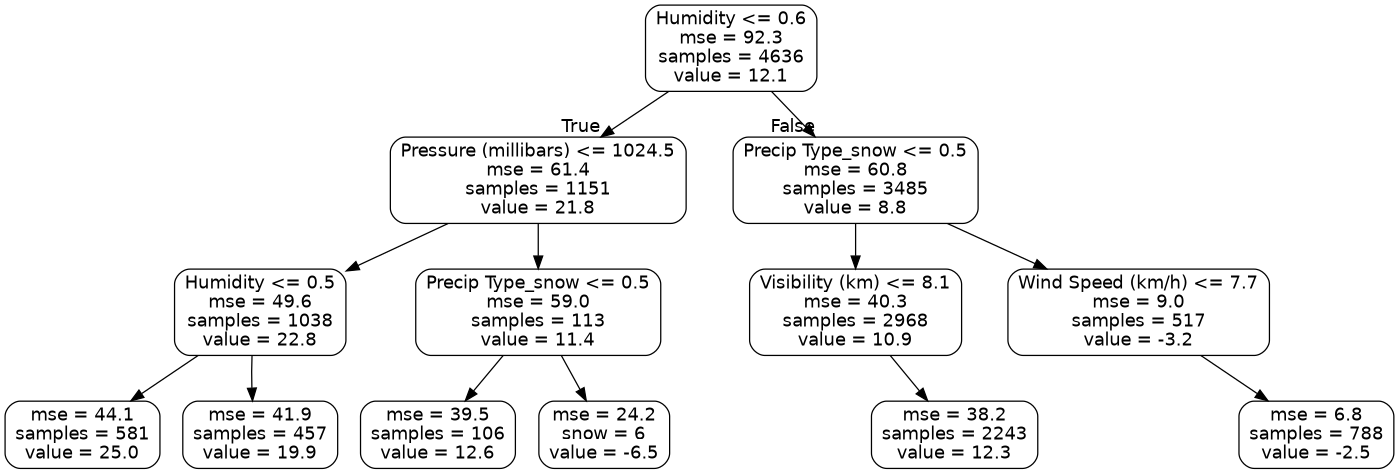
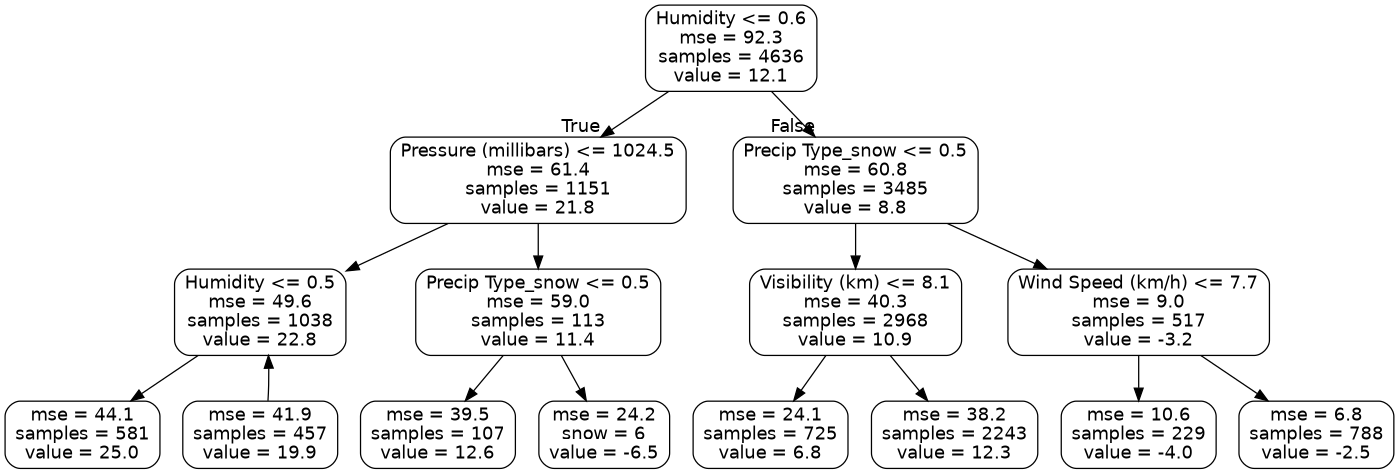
edge "Humidity <= 0.5 mse = 49.6 samples = 1038 value = 22.8" -> "mse = 41.9 samples = 457 value = 19.9": reversed
node "mse = 39.5 samples = 106 value = 12.6": label "mse = 39.5 samples = 106 value = 12.6" -> "mse = 39.5 samples = 107 value = 12.6"
node "mse = 24.1 samples = 725 value = 6.8": added
node "mse = 10.6 samples = 229 value = -4.0": added
